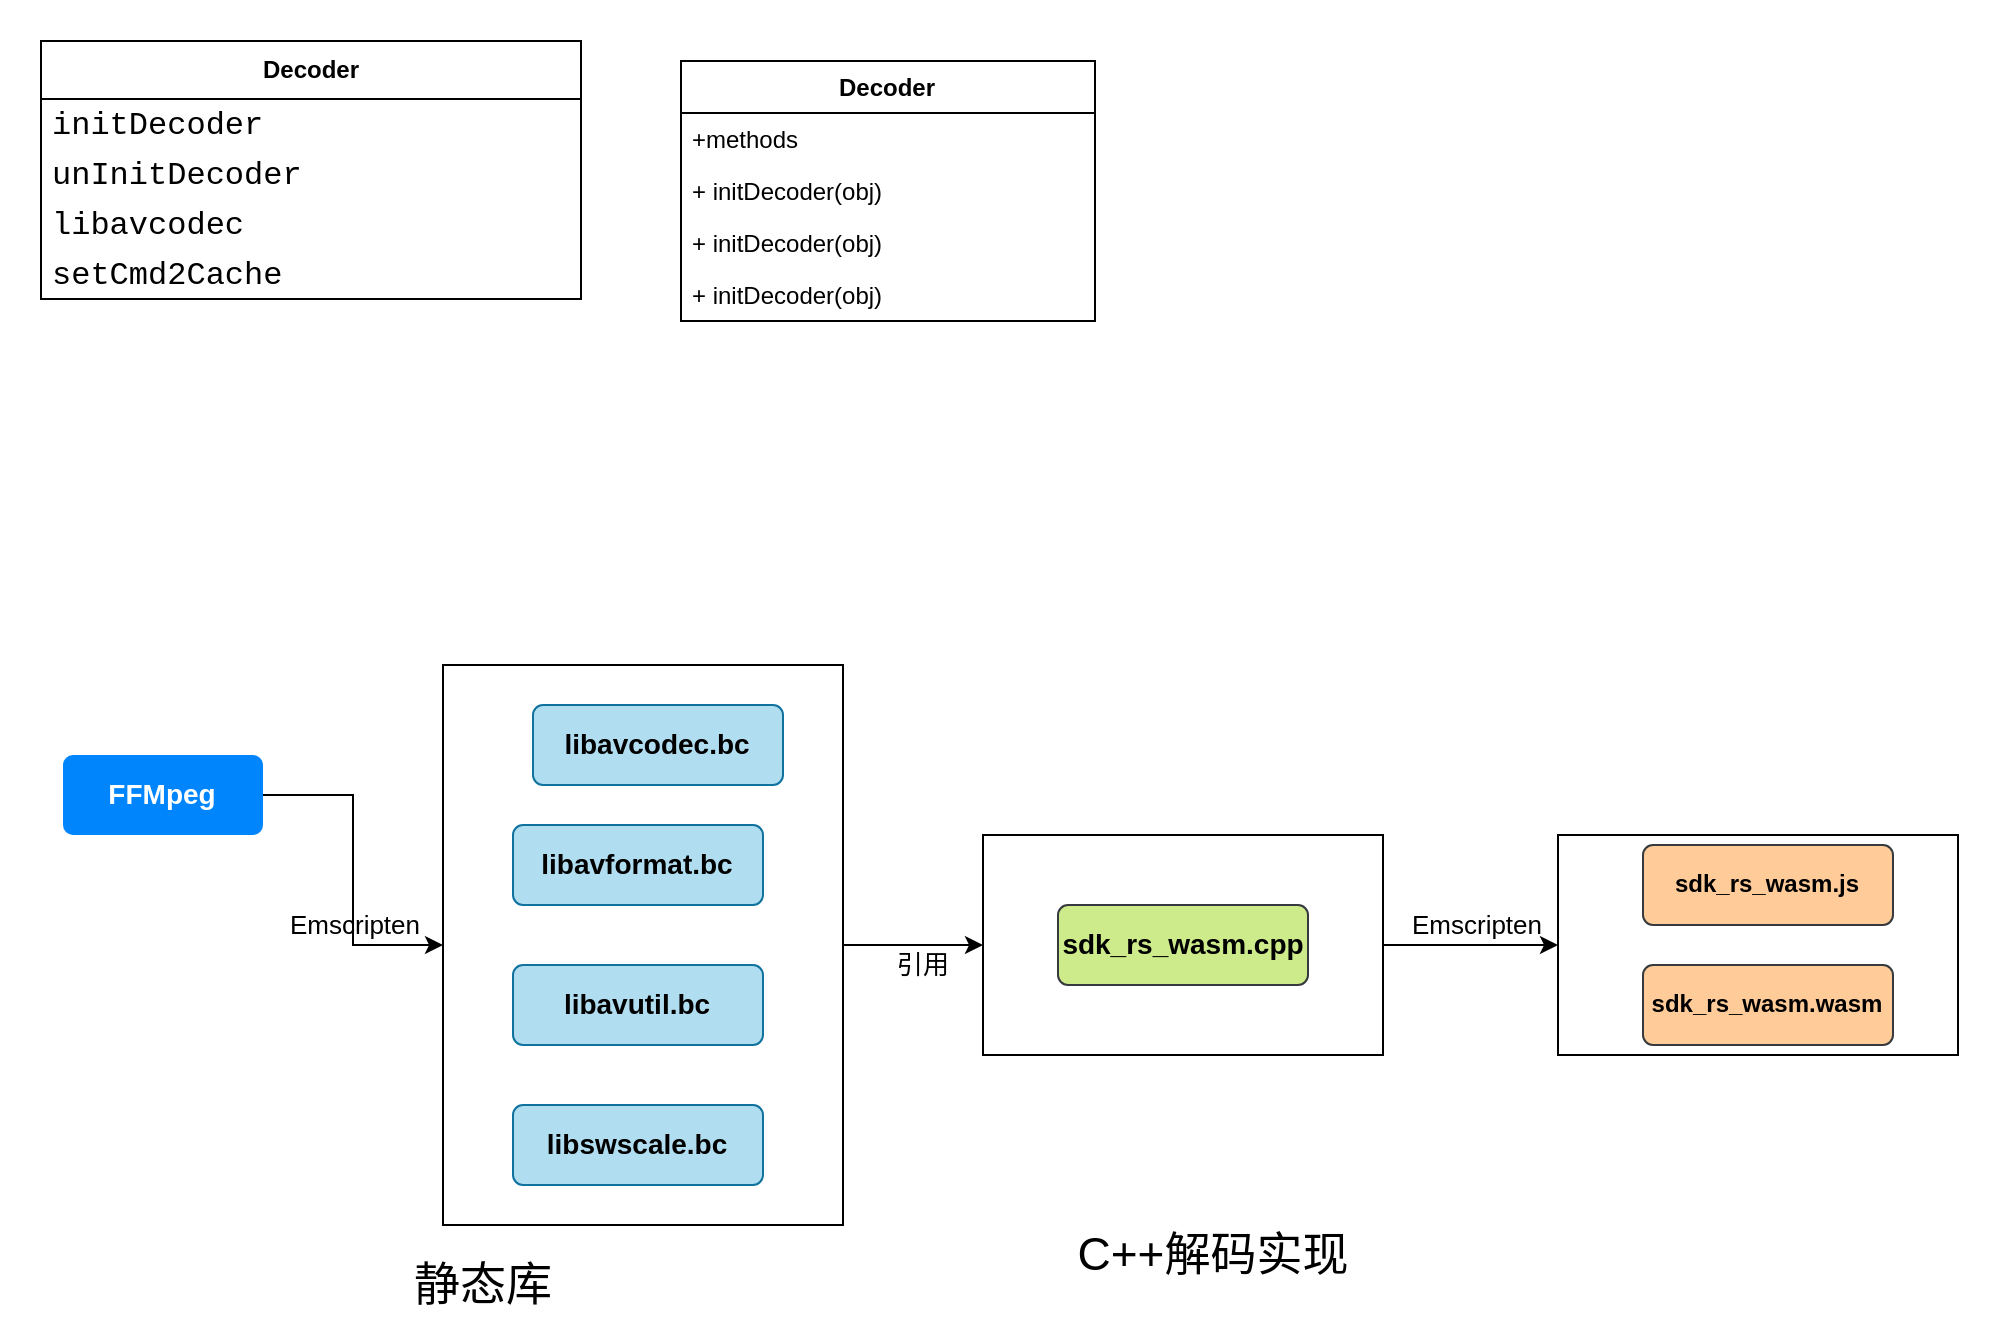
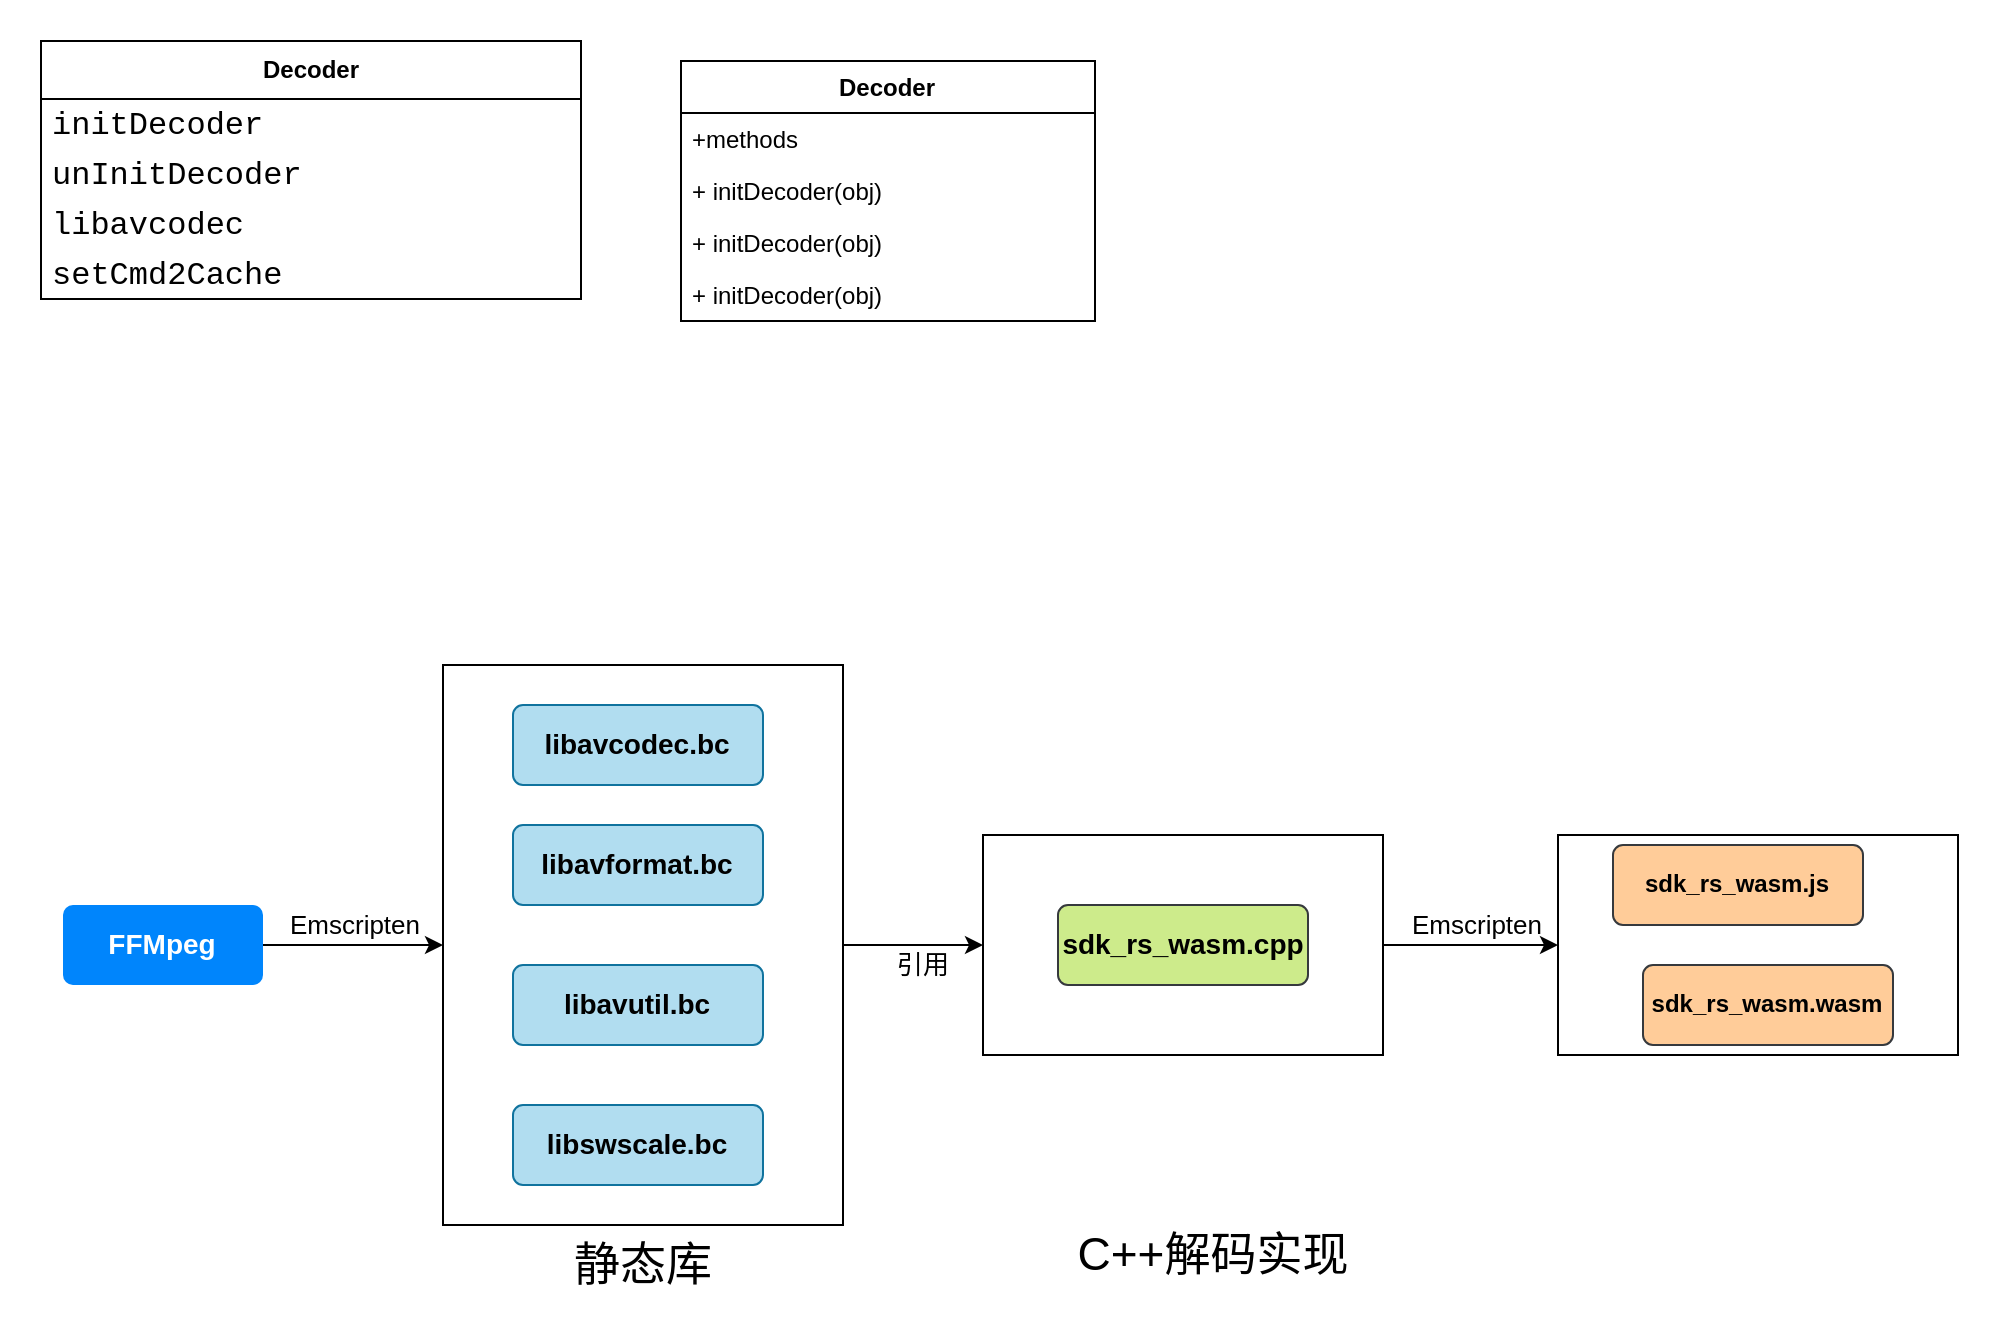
node "libavcodec.bc": moved (658, 745) -> (638, 745)
node "FFMpeg": moved (163, 795) -> (163, 945)
node "sdk_rs_wasm.js": moved (1768, 885) -> (1738, 885)
node "静态库": moved (483, 1285) -> (643, 1265)
